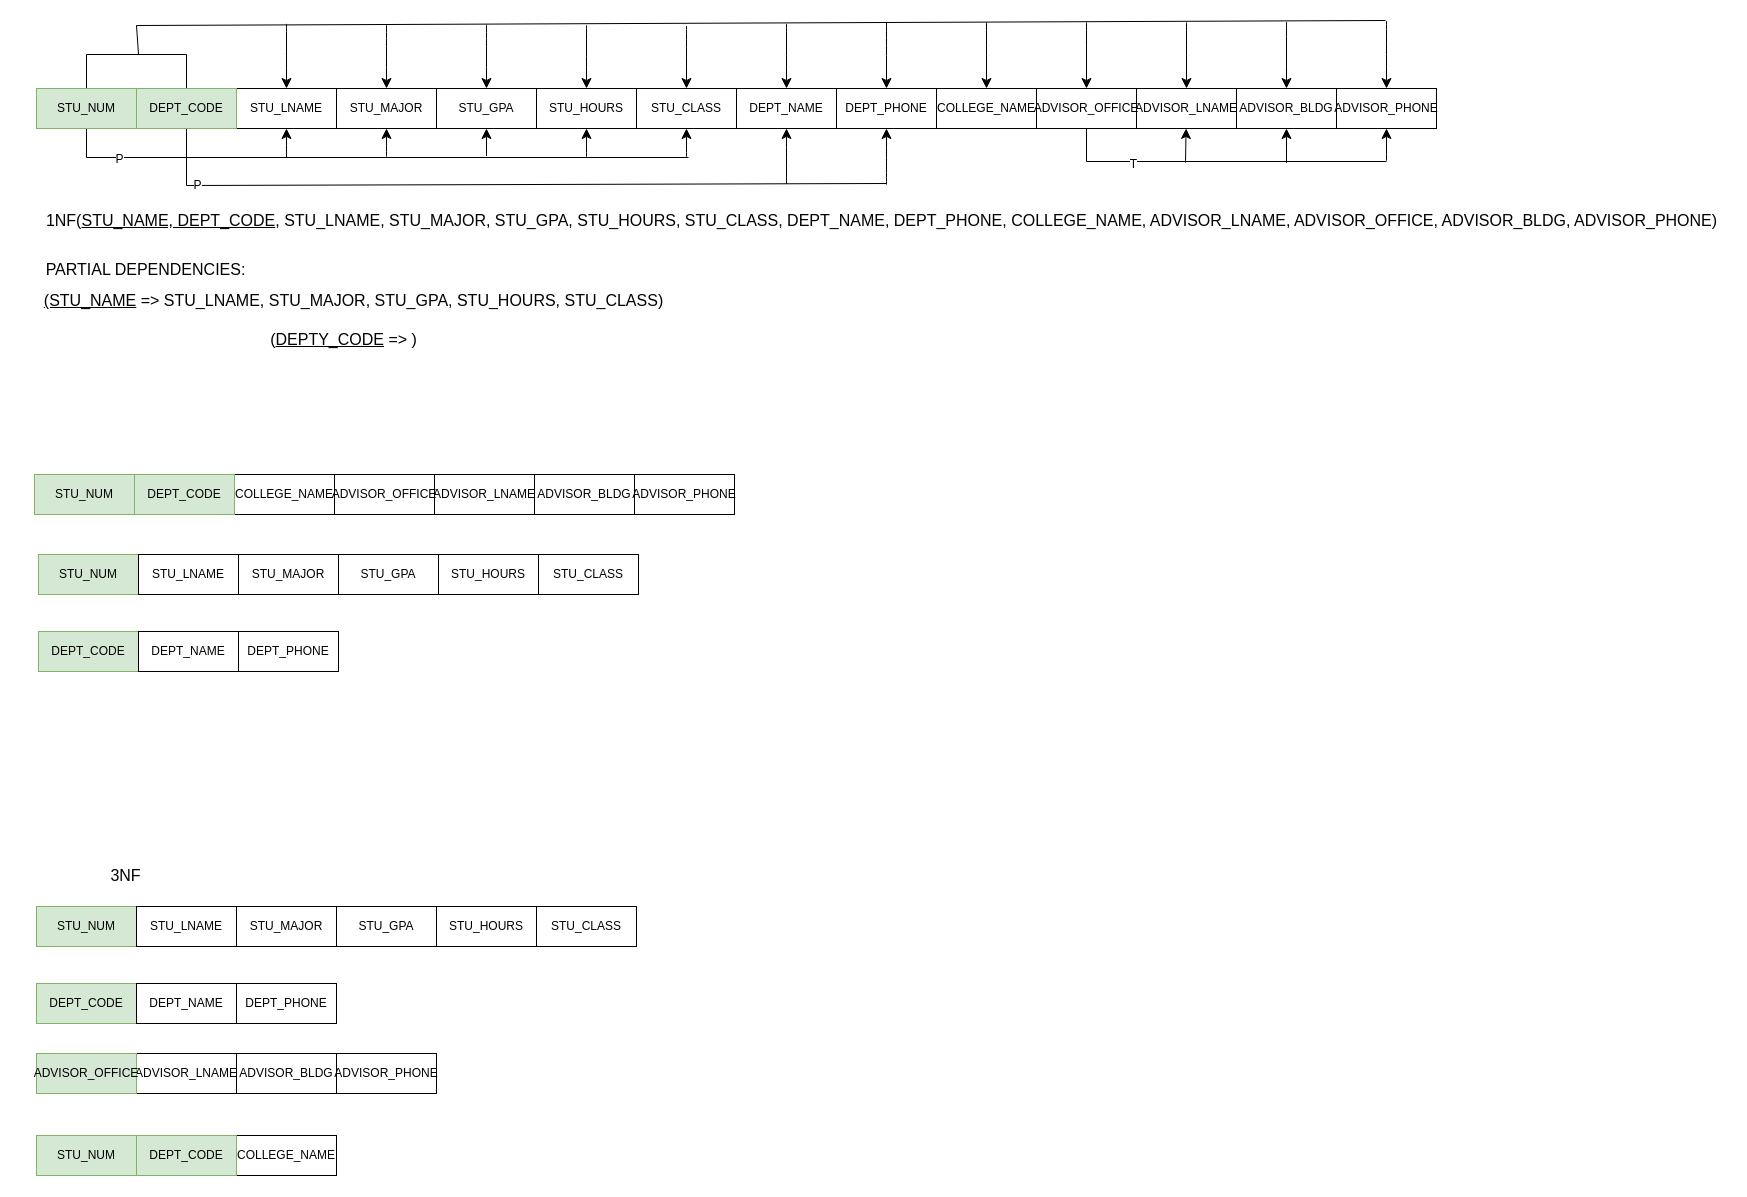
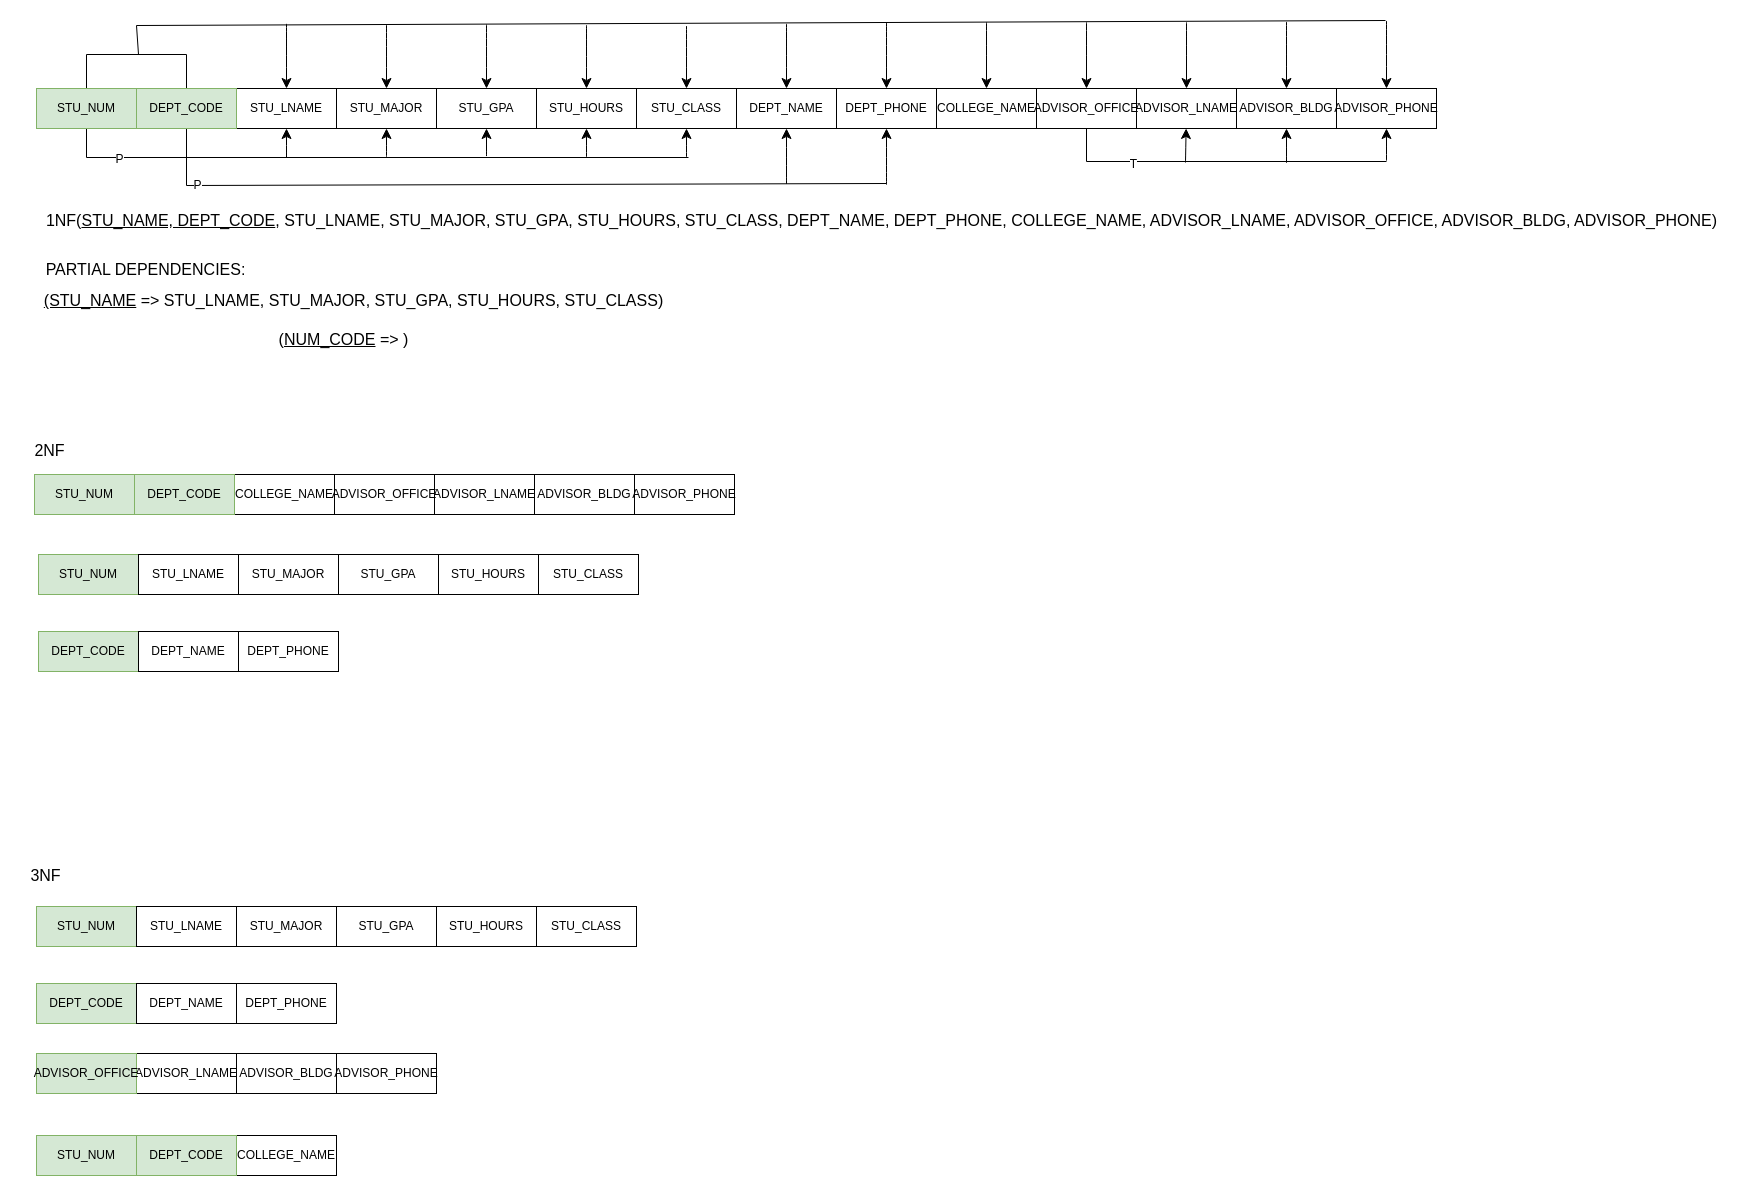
node "(DEPTY_CODE => )": label "(DEPTY_CODE => )" -> "(NUM_CODE => )"
node "2NF": added
node "3NF": moved (125, 876) -> (45, 876)
